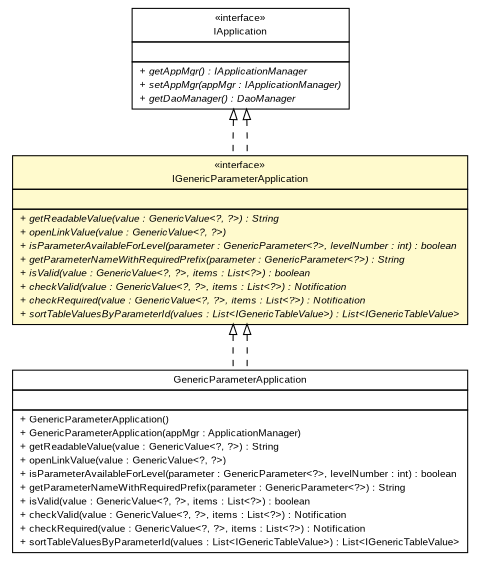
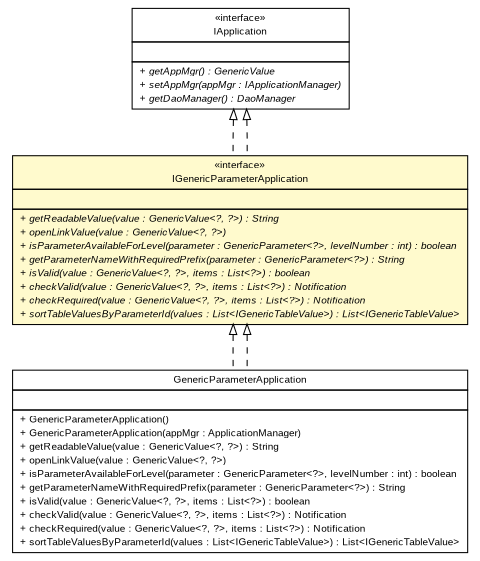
node "IApplication": text "+ getAppMgr() : IApplicationManager" -> "+ getAppMgr() : GenericValue"
